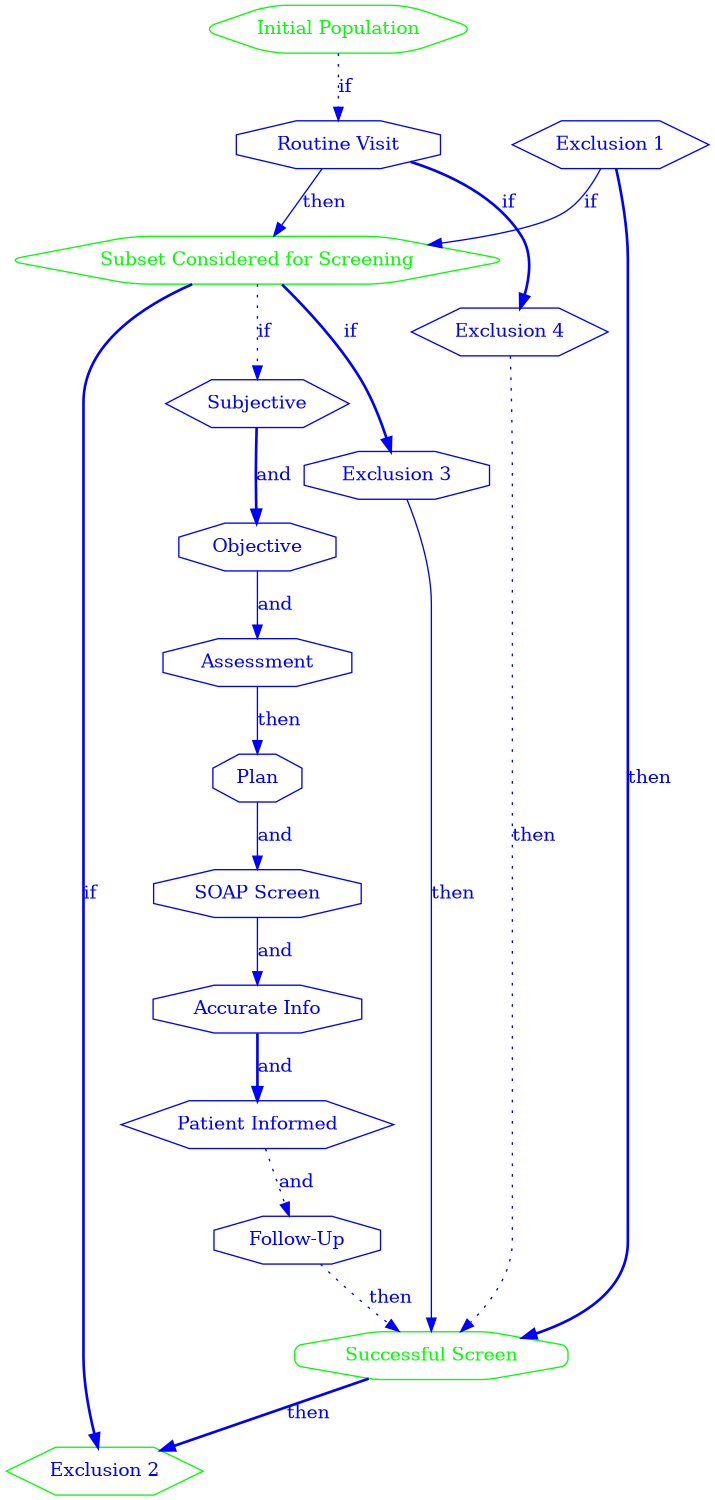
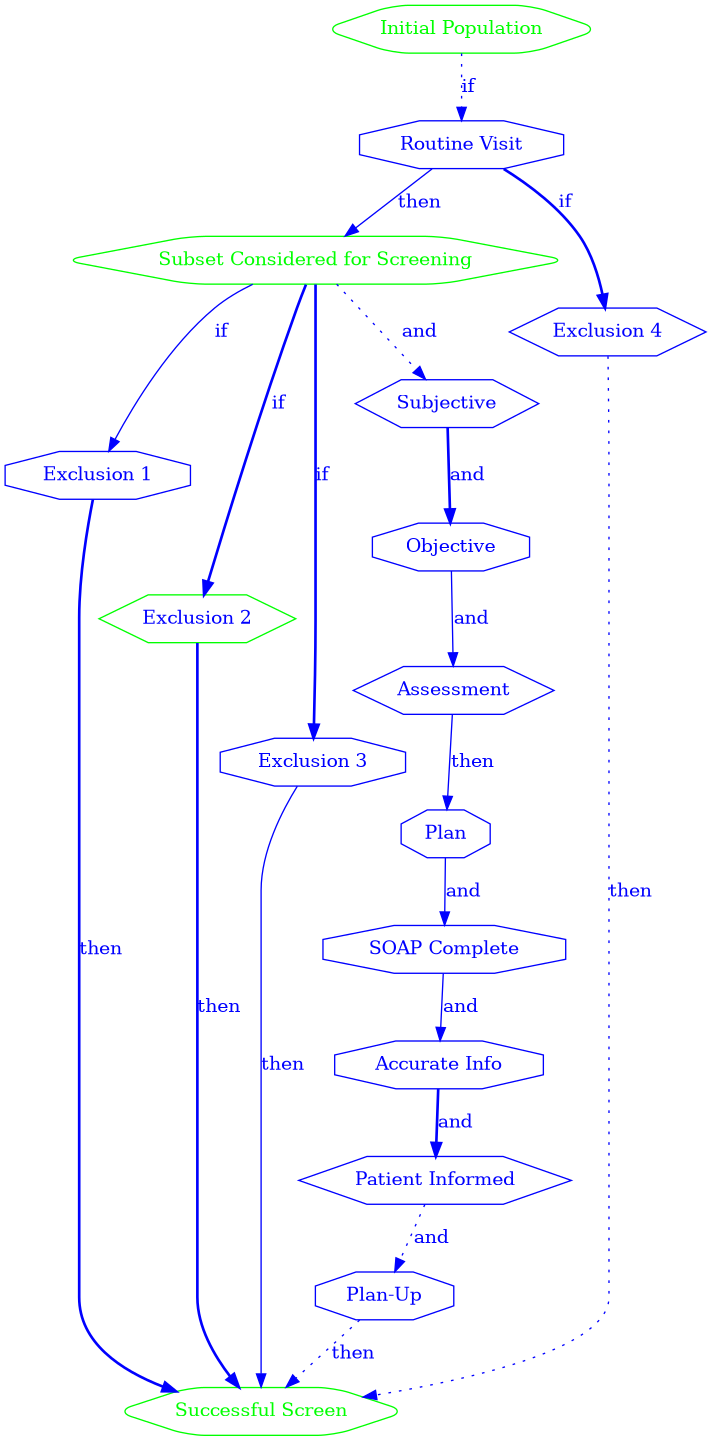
node "Exclusion 1": shape hexagon -> octagon
edge "Exclusion 1" -> "Subset Considered for Screening": reversed
edge "Subset Considered for Screening" -> "Subjective": label "if" -> "and"
node "Assessment": shape octagon -> hexagon
node "SOAP Screen": label "SOAP Screen" -> "SOAP Complete"
node "Follow-Up": label "Follow-Up" -> "Plan-Up"
node "Successful Screen": shape octagon -> hexagon
edge "Successful Screen" -> "Exclusion 2": reversed
